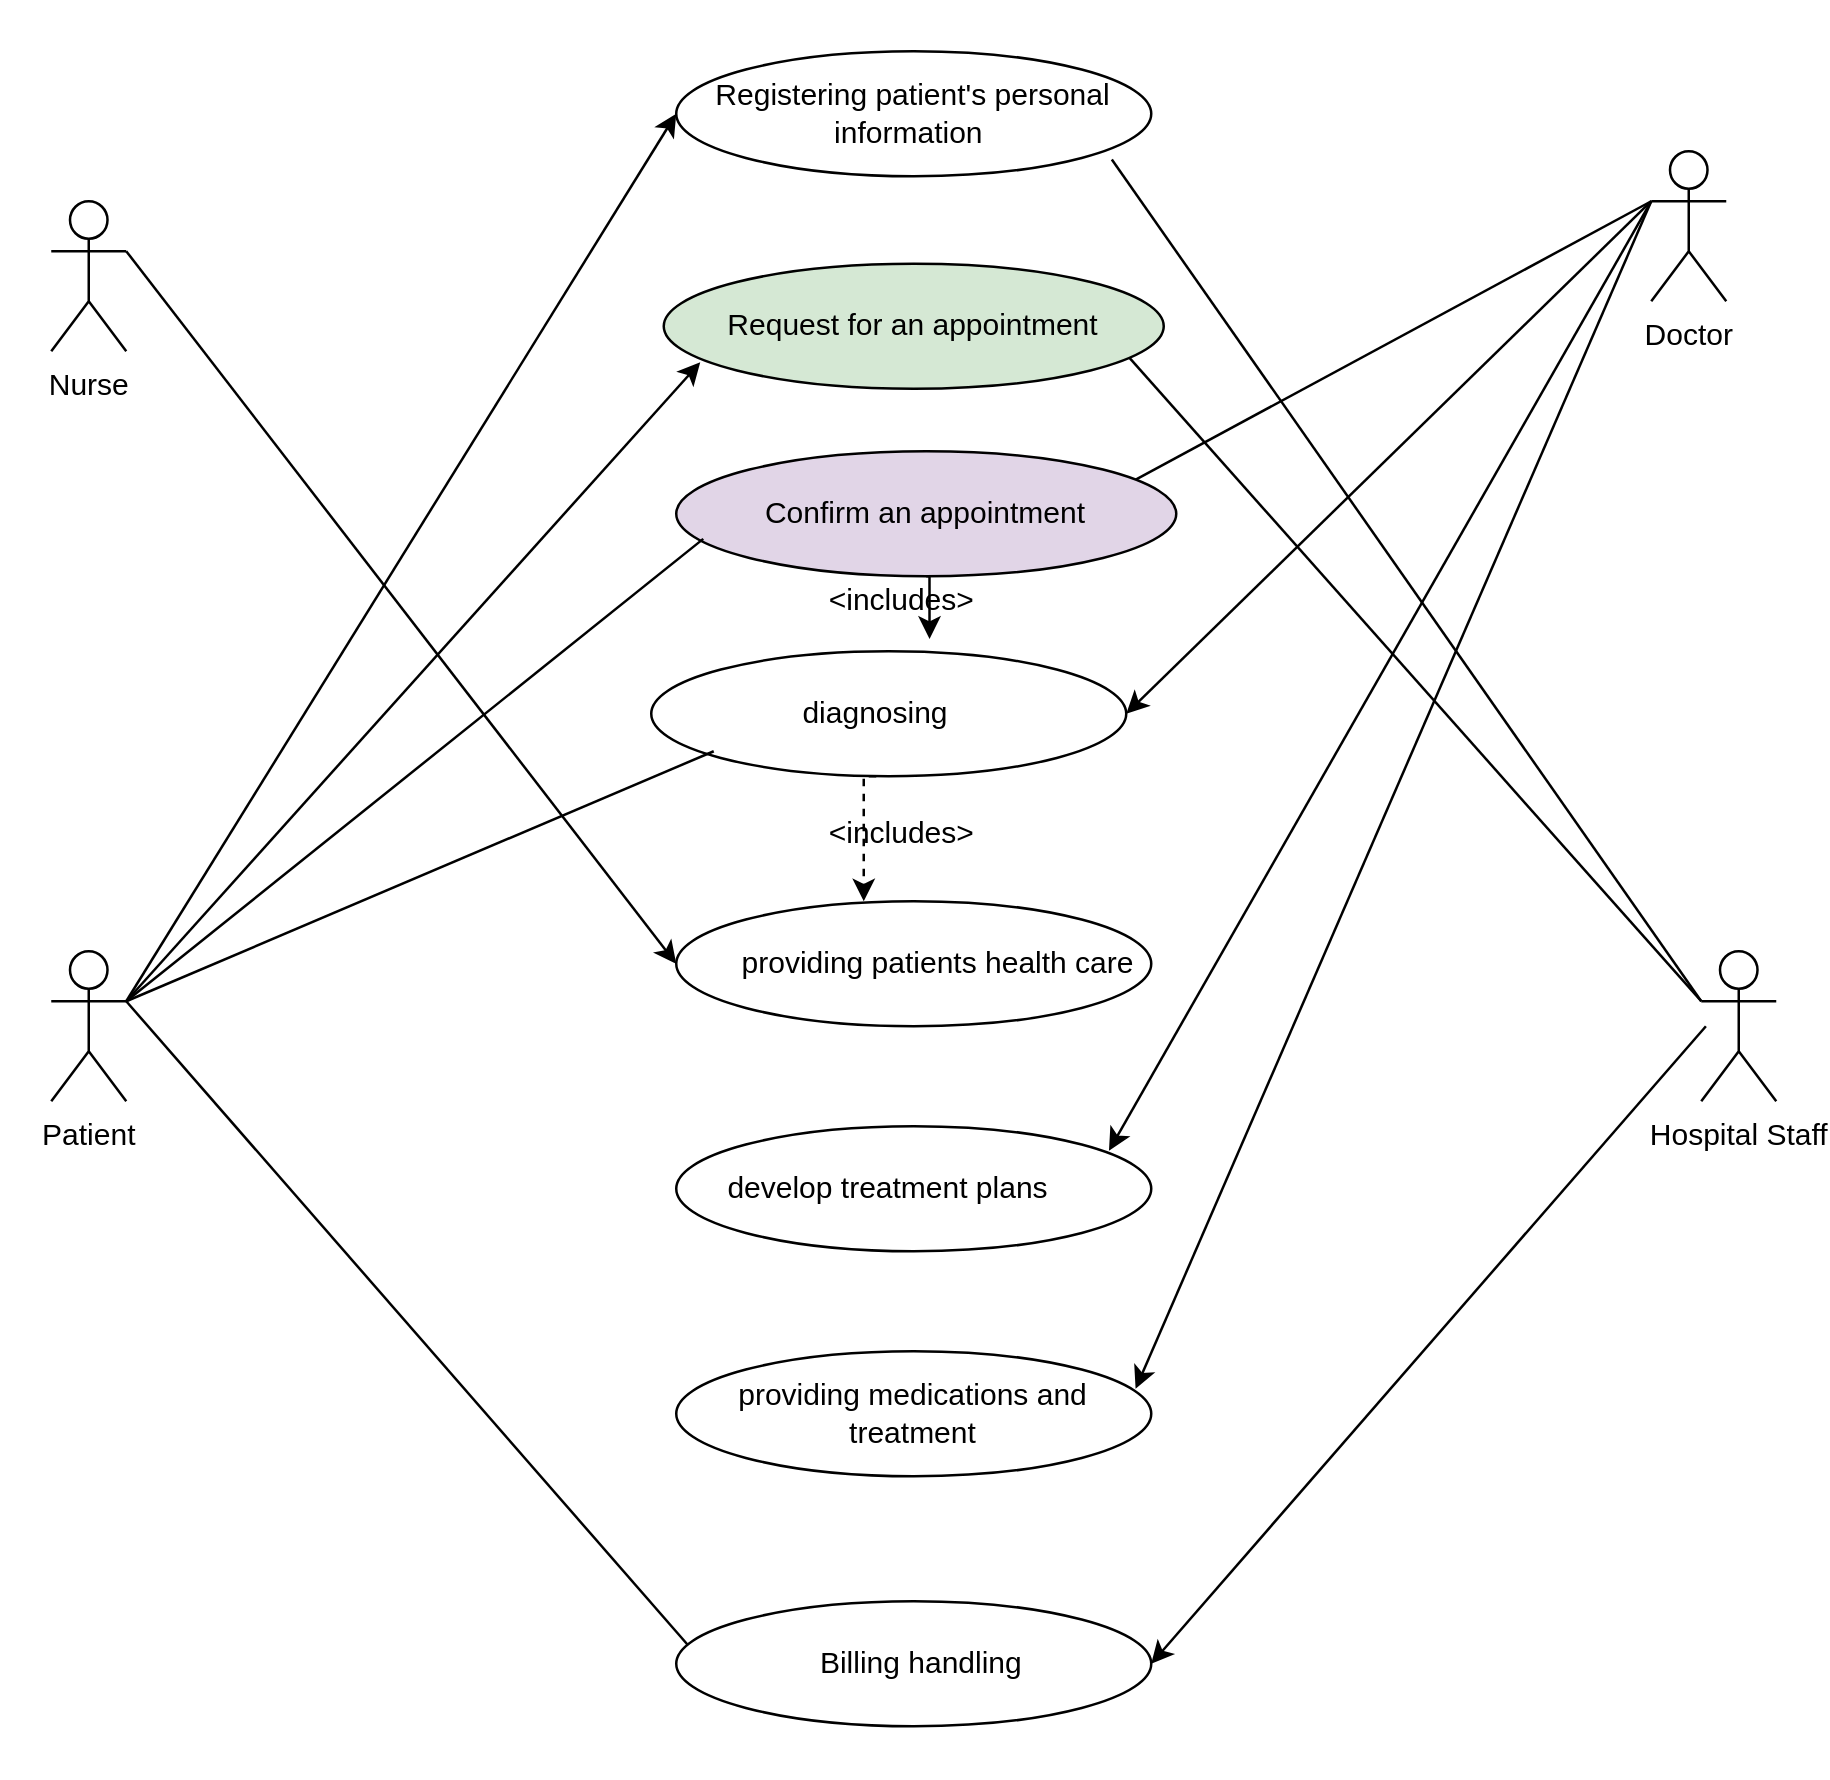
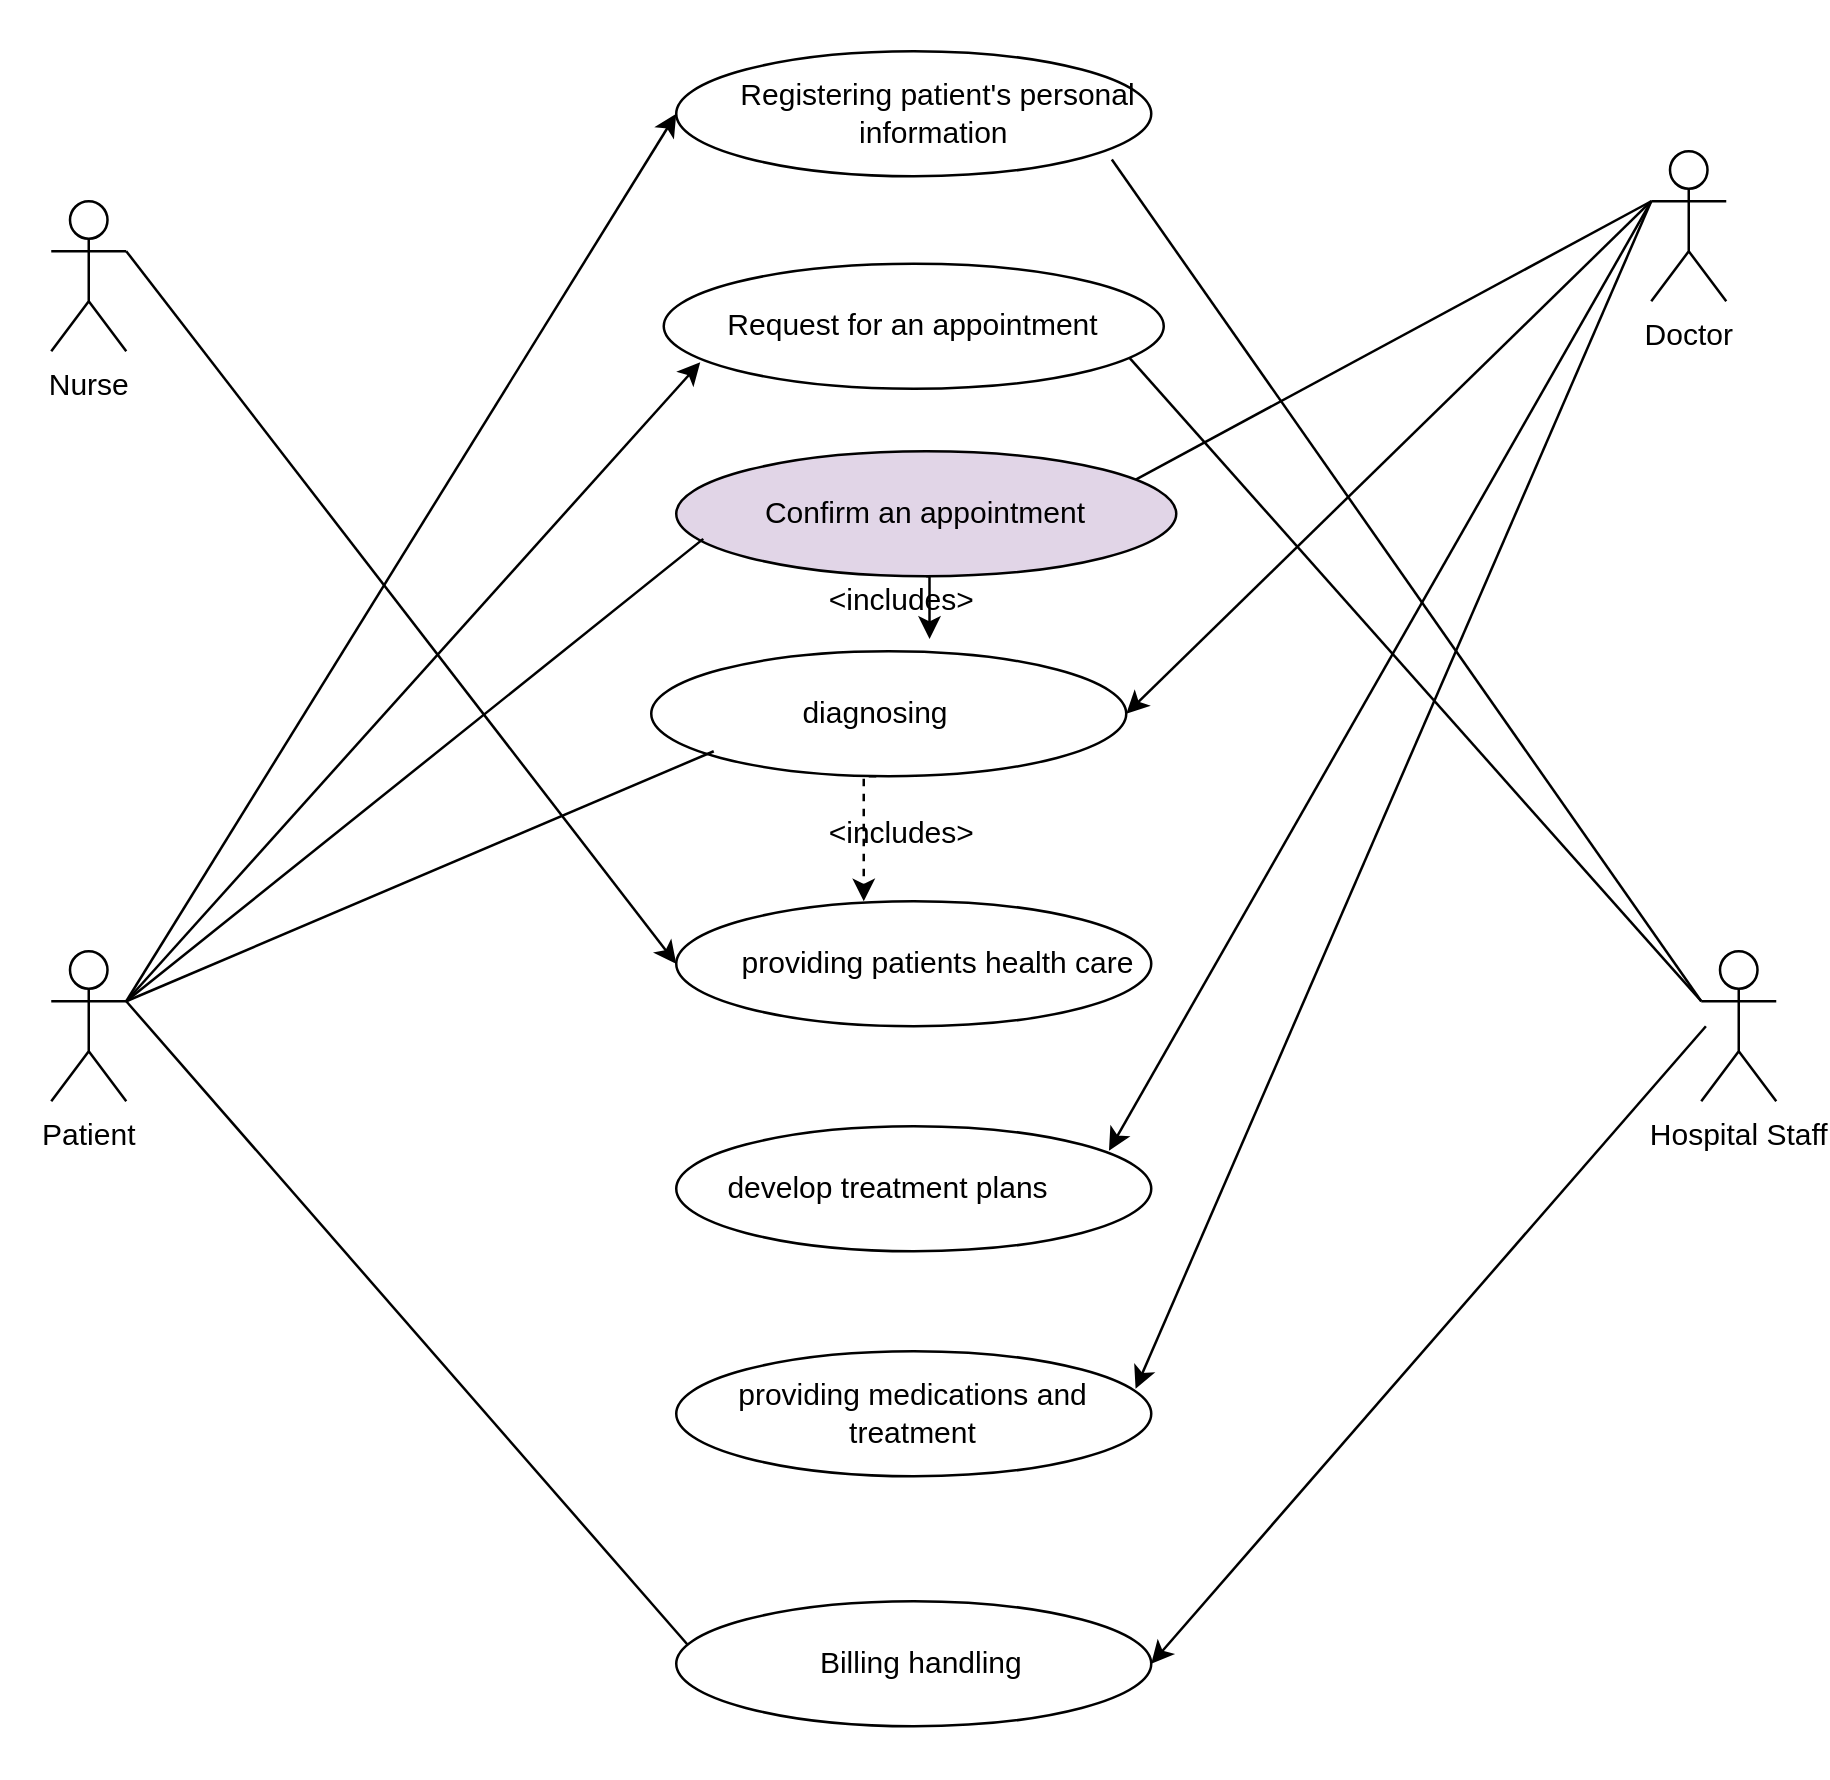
node "Registering patient's personal information": moved (914, 114) -> (939, 114)
node "Request for an appointment": fillcolor #d5e8d4 -> #ffffff
